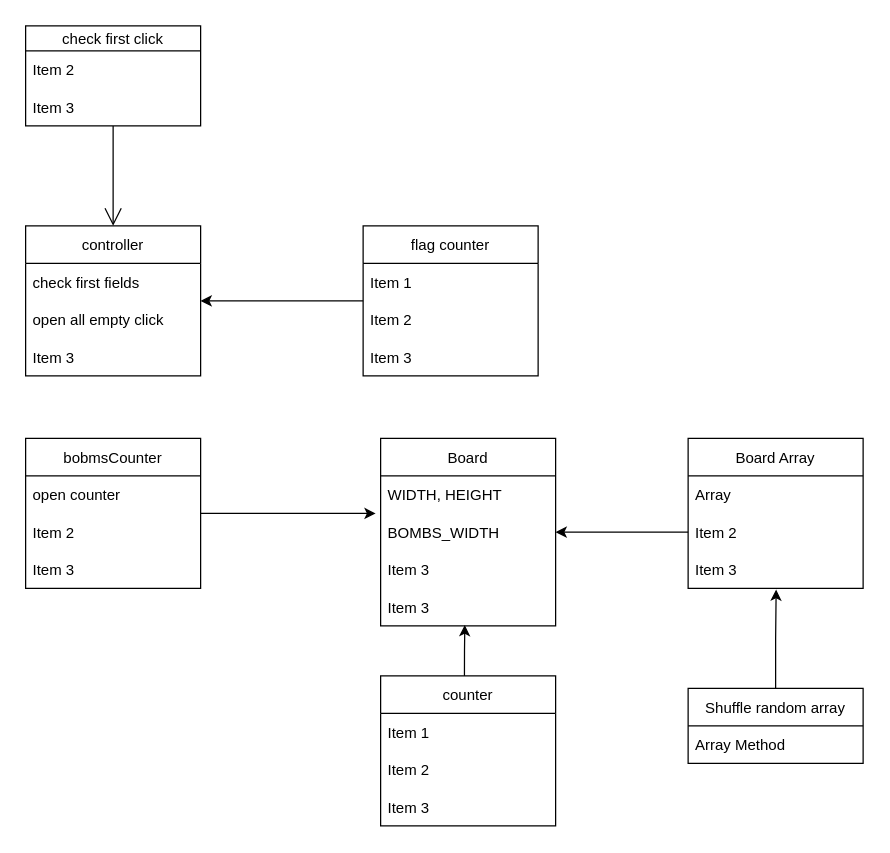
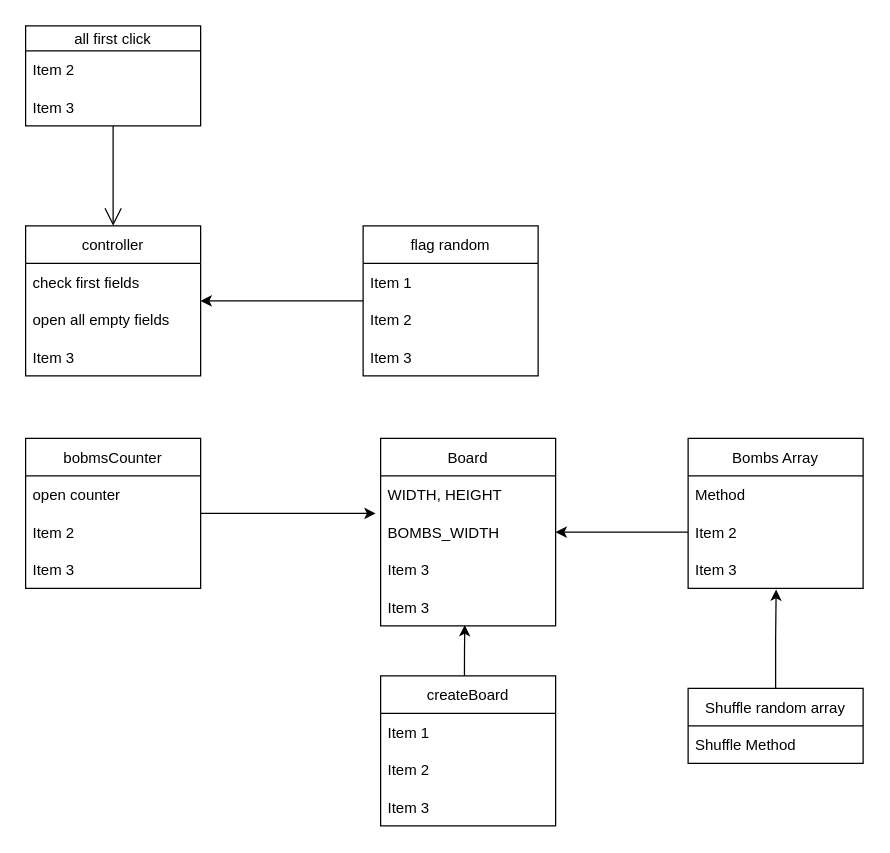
node "check first click": label "check first click" -> "all first click"
node "flag counter": label "flag counter" -> "flag random"
node "open all empty click": label "open all empty click" -> "open all empty fields"
node "Board Array": label "Board Array" -> "Bombs Array"
node "Array": label "Array" -> "Method"
node "counter": label "counter" -> "createBoard"
node "Array Method": label "Array Method" -> "Shuffle Method"
